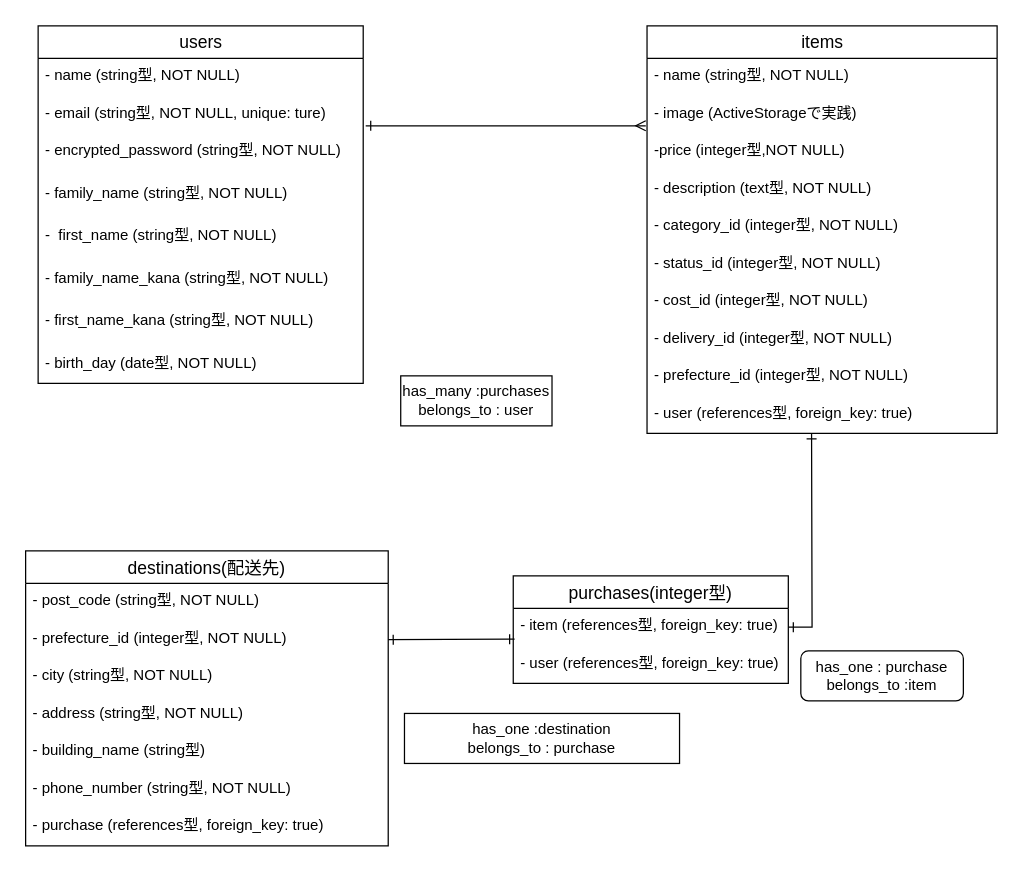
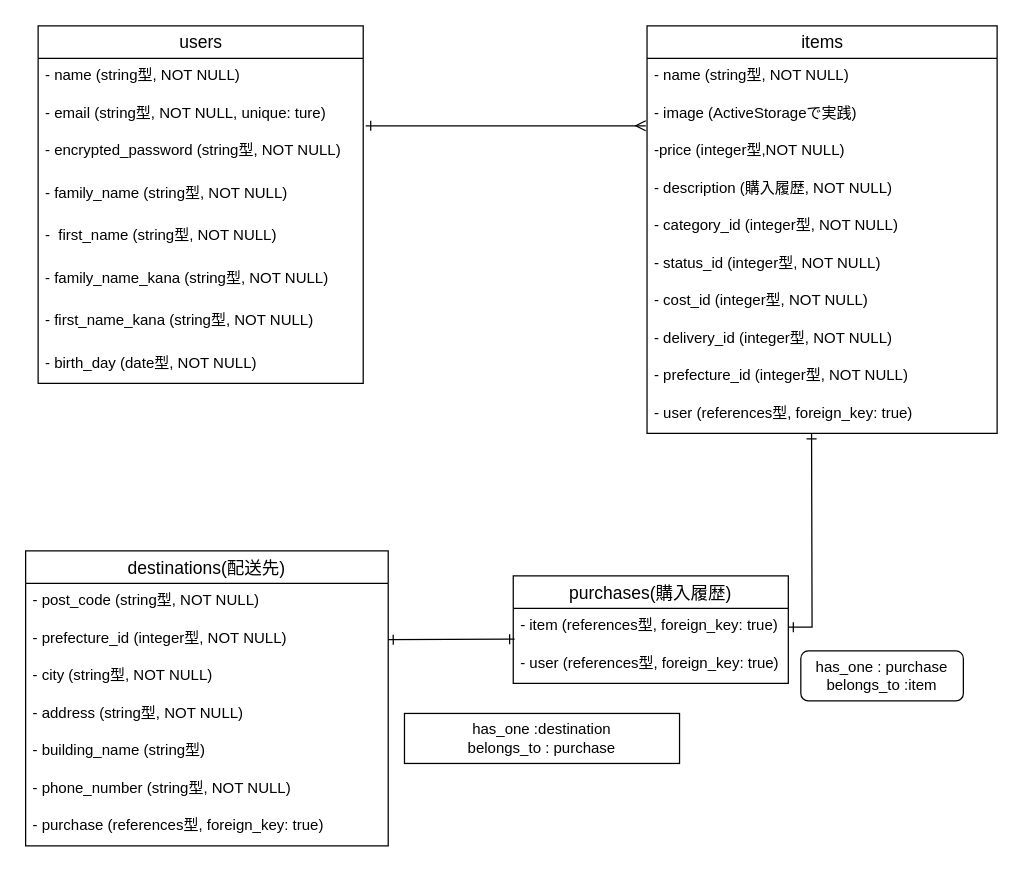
node "- description (text型, NOT NULL)": label "- description (text型, NOT NULL)" -> "- description (購入履歴, NOT NULL)"
node "has_many :purchases belongs_to : user": removed
node "purchases(integer型)": label "purchases(integer型)" -> "purchases(購入履歴)"
